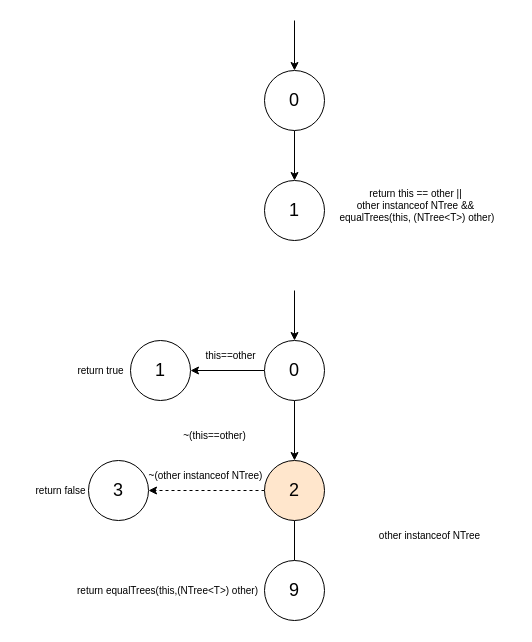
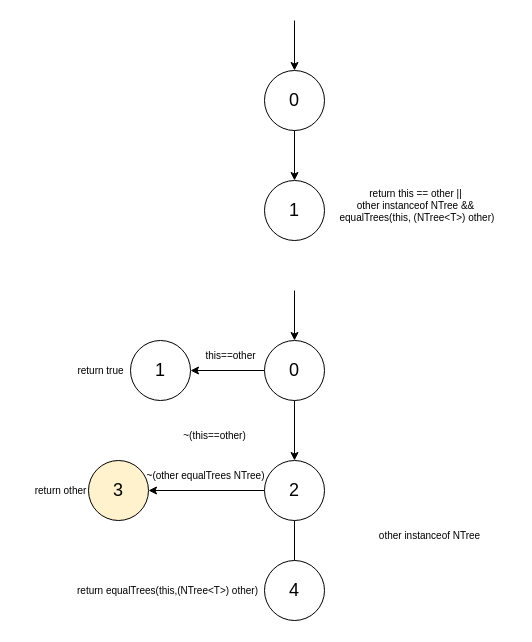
node "~(other instanceof NTree)": label "~(other instanceof NTree)" -> "~(other equalTrees NTree)"
node "return false": label "return false" -> "return other"
node "3": fillcolor #ffffff -> #fff2cc
edge "2" -> "3": style dashed -> solid
node "2": fillcolor #ffe6cc -> #ffffff
node "9": label "9" -> "4"
